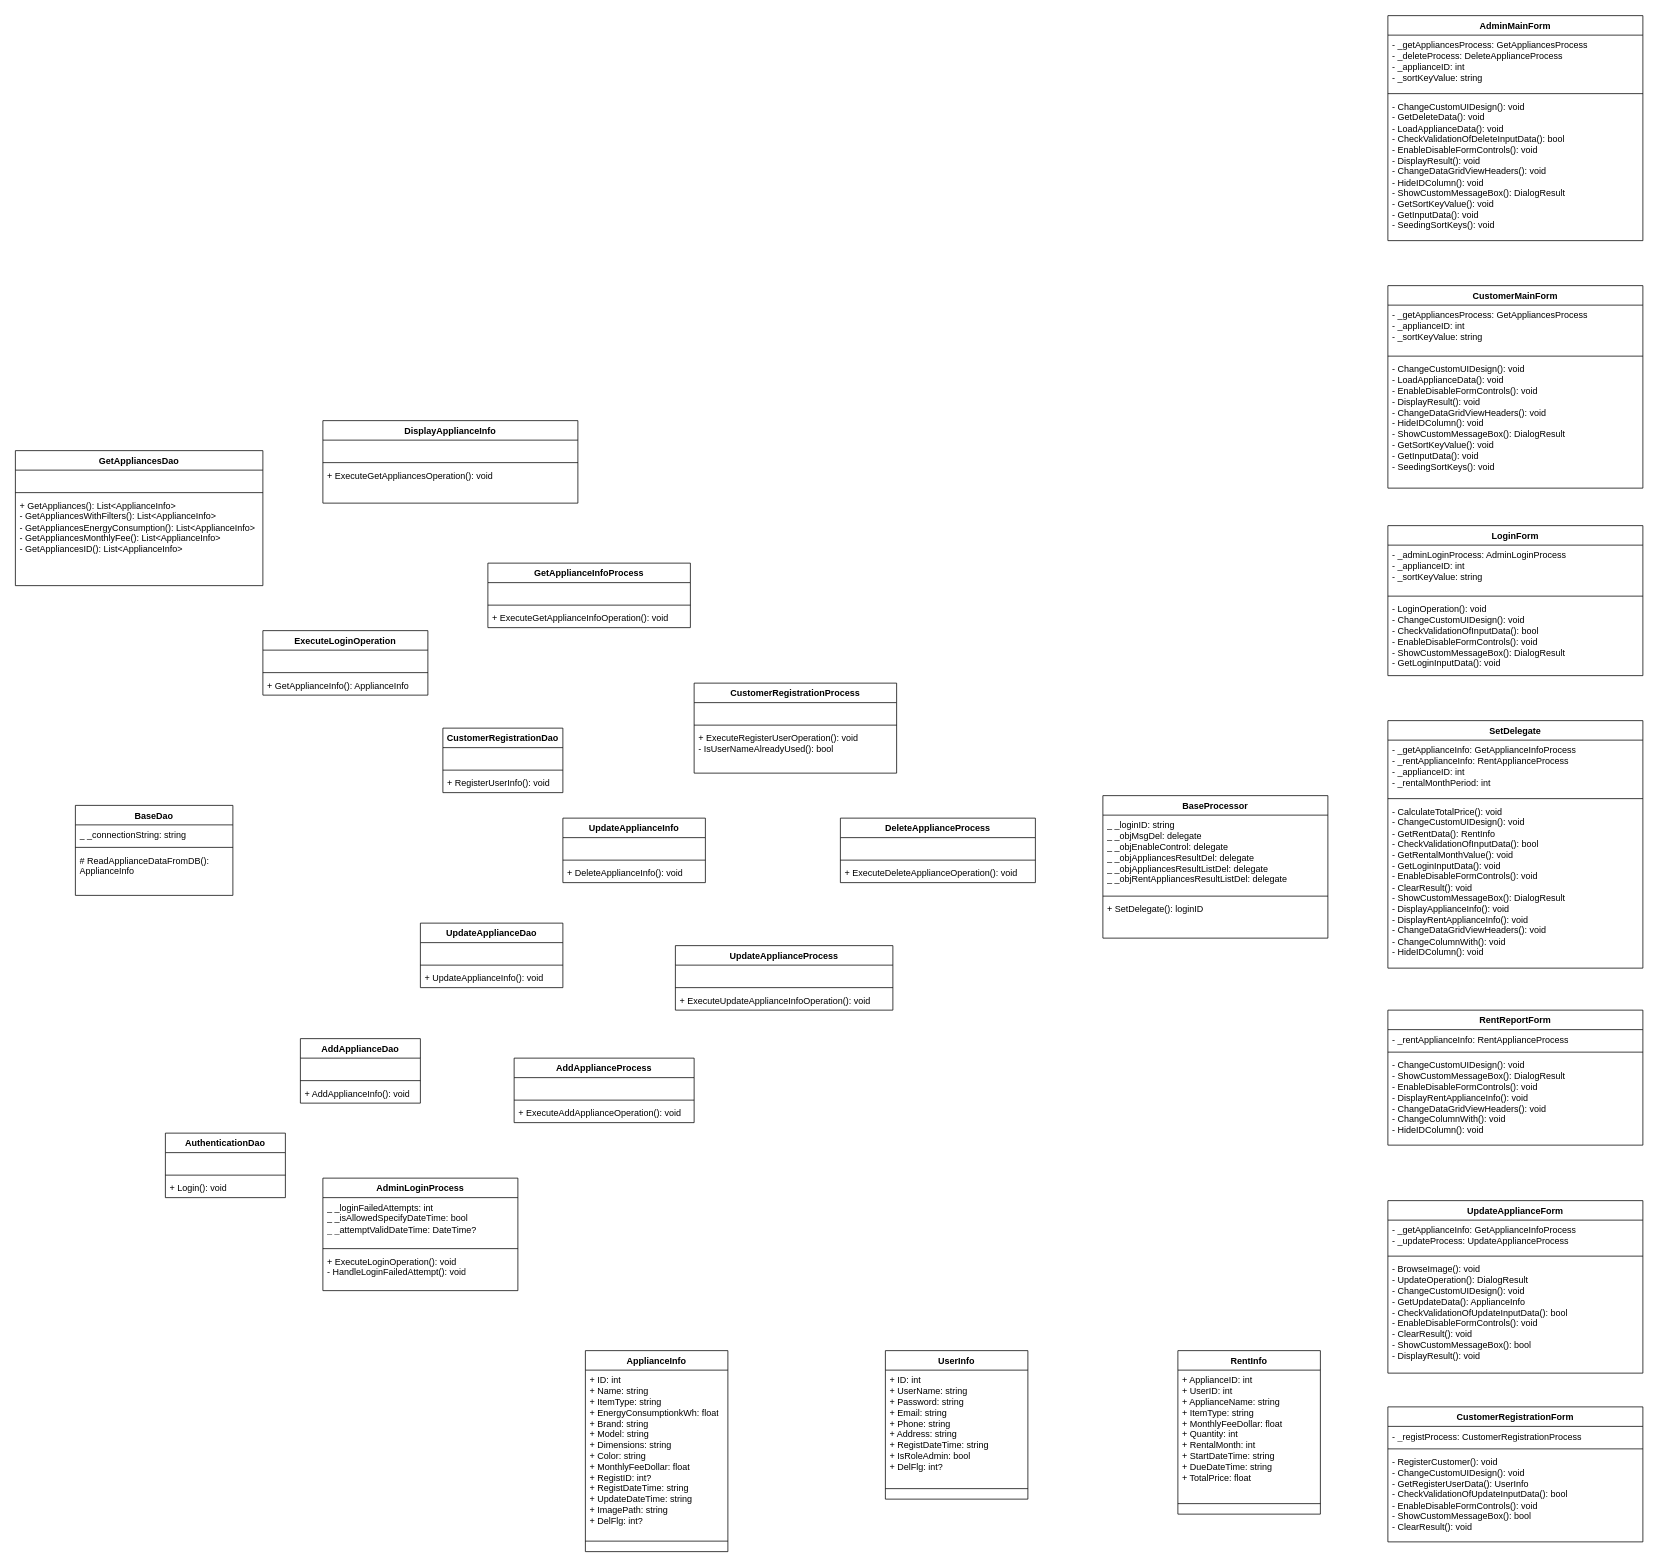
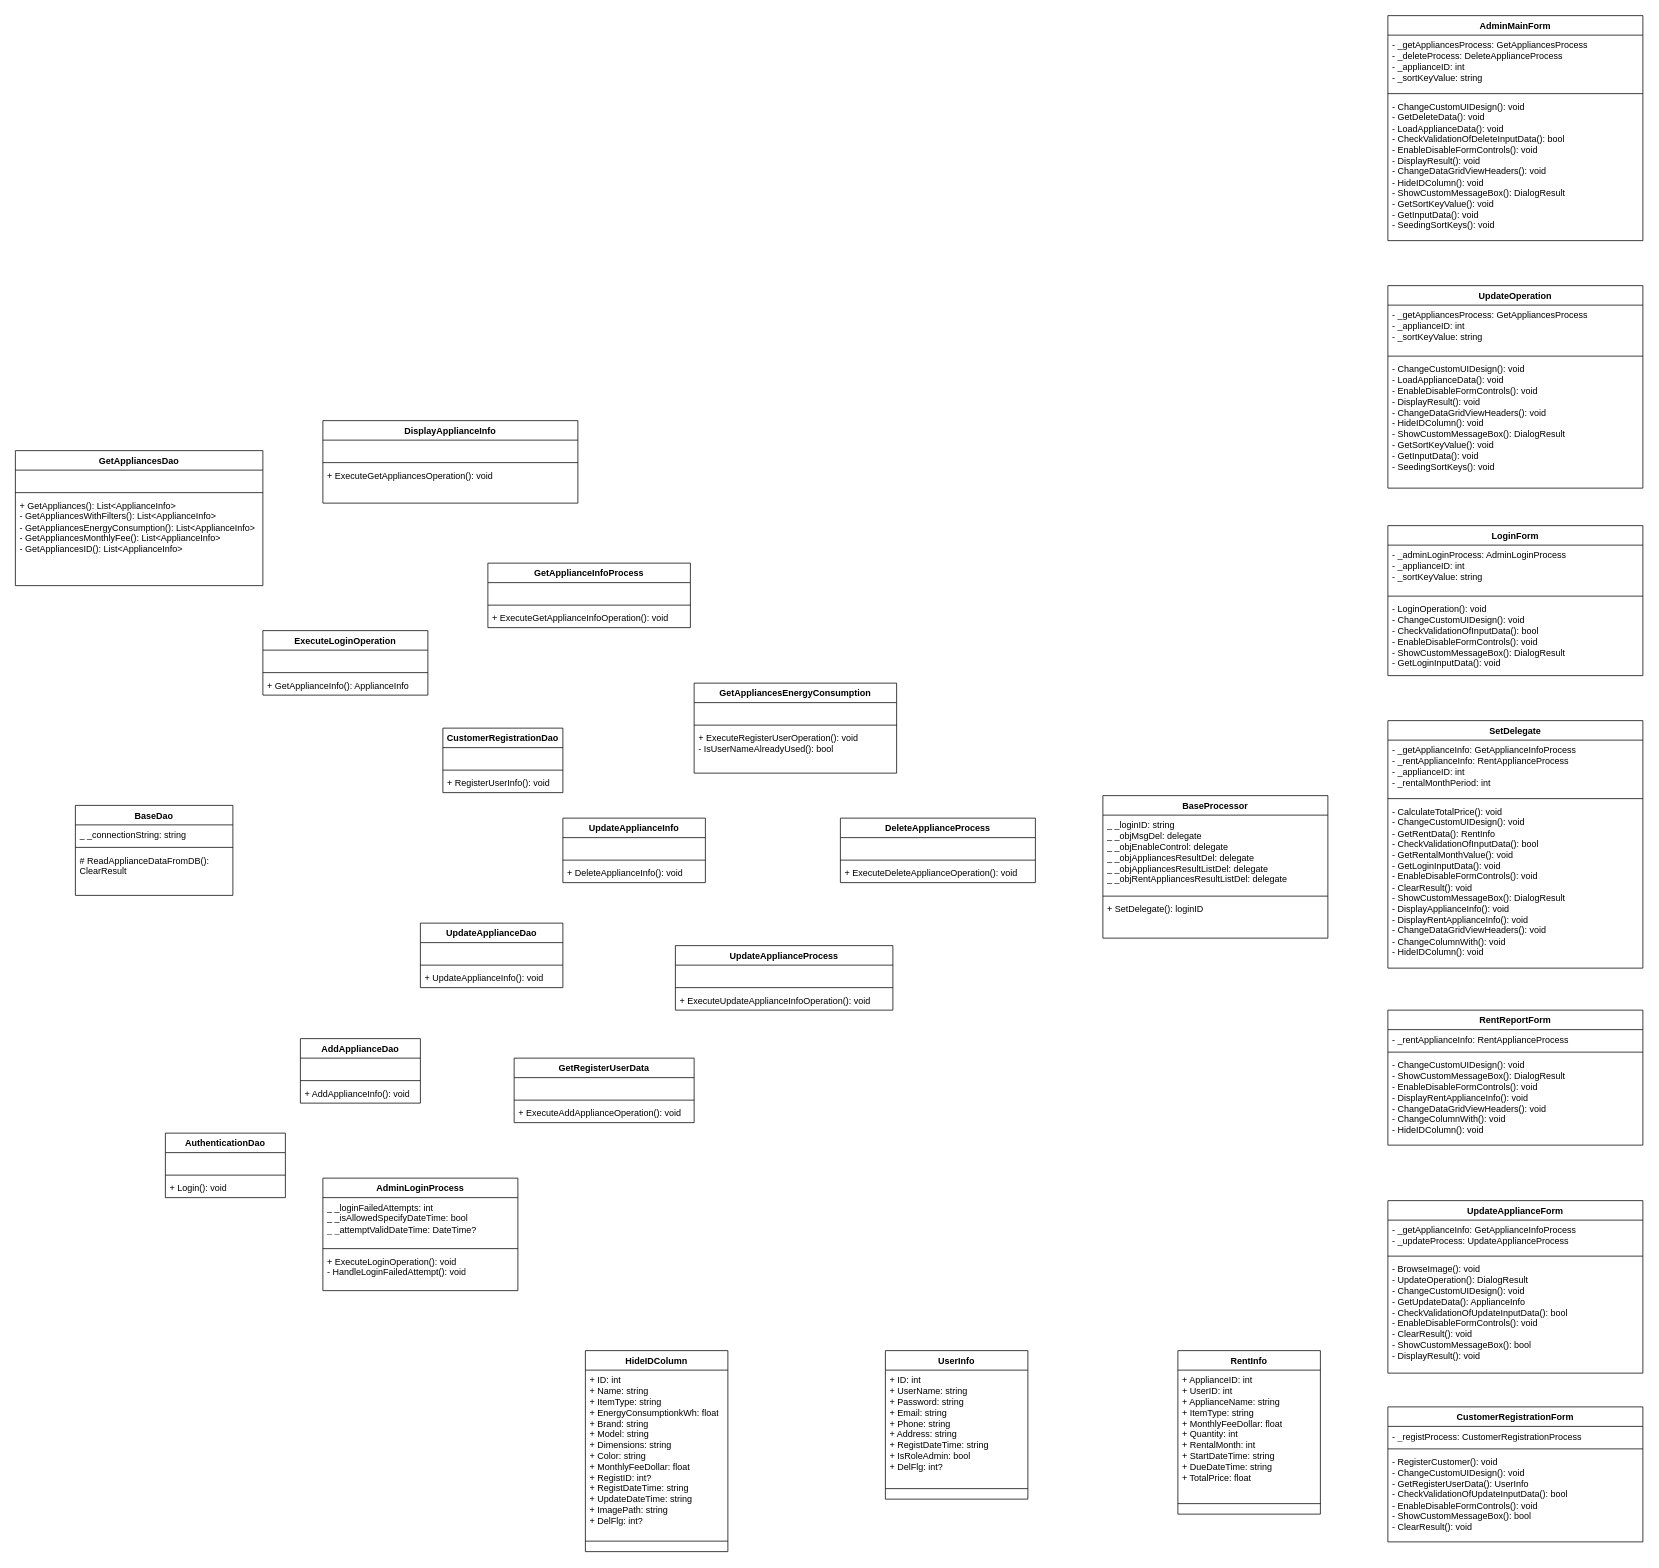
node "CustomerMainForm": label "CustomerMainForm" -> "UpdateOperation"
node "CustomerRegistrationProcess": label "CustomerRegistrationProcess" -> "GetAppliancesEnergyConsumption"
node "# ReadApplianceDataFromDB(): ApplianceInfo": label "# ReadApplianceDataFromDB(): ApplianceInfo" -> "# ReadApplianceDataFromDB(): ClearResult"
node "AddApplianceProcess": label "AddApplianceProcess" -> "GetRegisterUserData"
node "ApplianceInfo": label "ApplianceInfo" -> "HideIDColumn"
